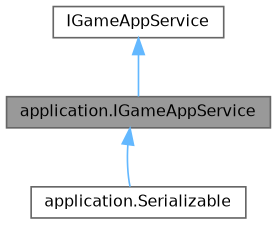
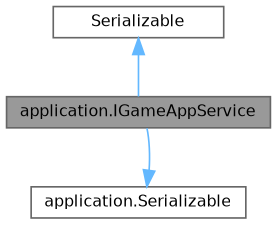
node "IGameAppService": label "IGameAppService" -> "Serializable"
edge "application.Serializable" -> "application.IGameAppService": reversed
